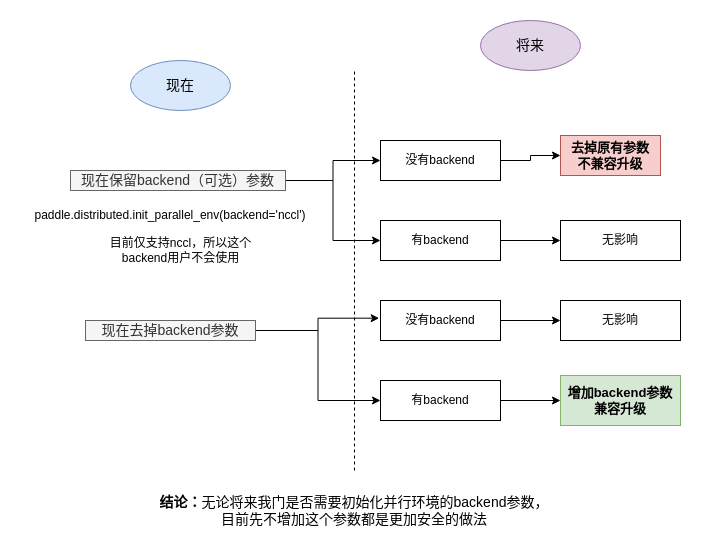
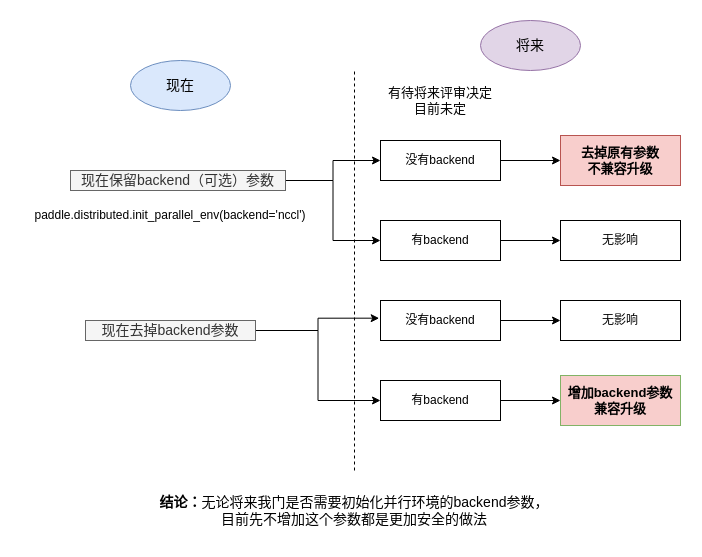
node "有待将来评审决定 目前未定": added
node "去掉原有参数不兼容升级": size 100x40 -> 120x50
node "目前仅支持nccl，所以这个backend用户不会使用": removed
node "增加backend参数兼容升级": fillcolor #d5e8d4 -> #f8cecc
